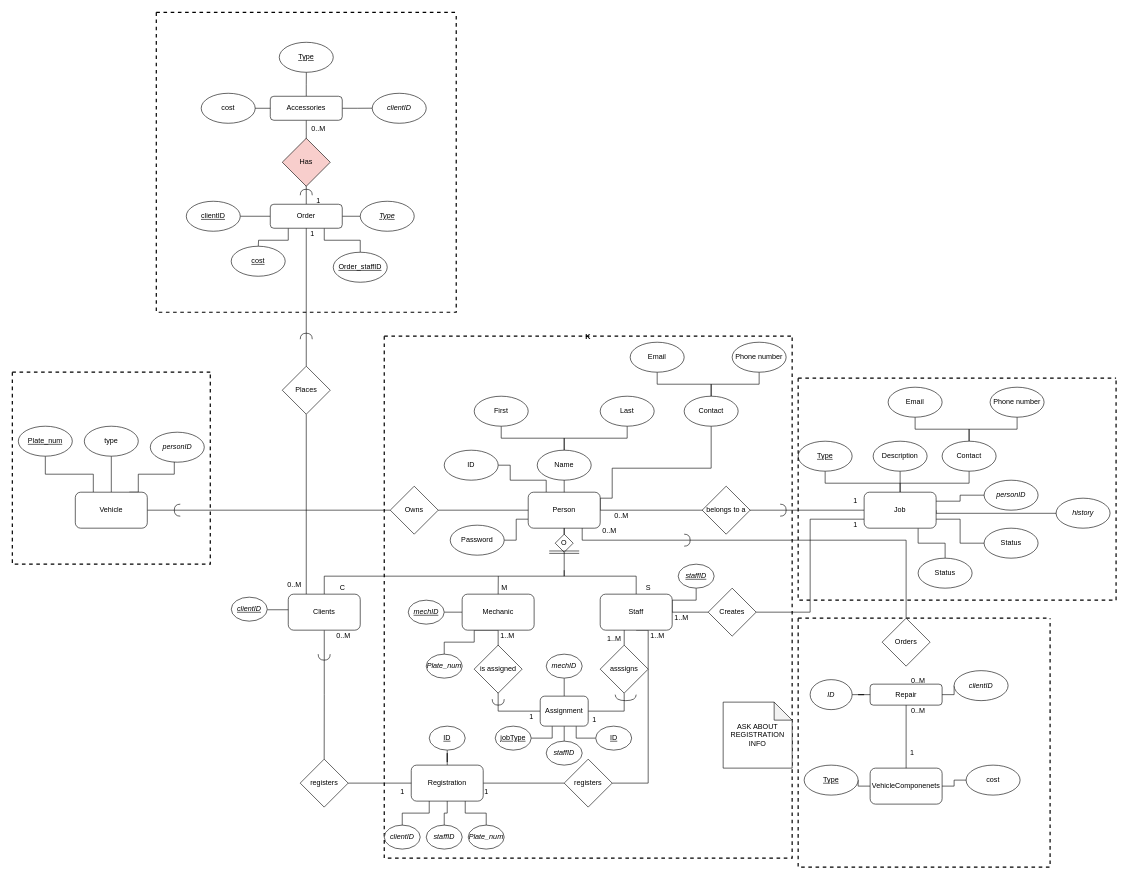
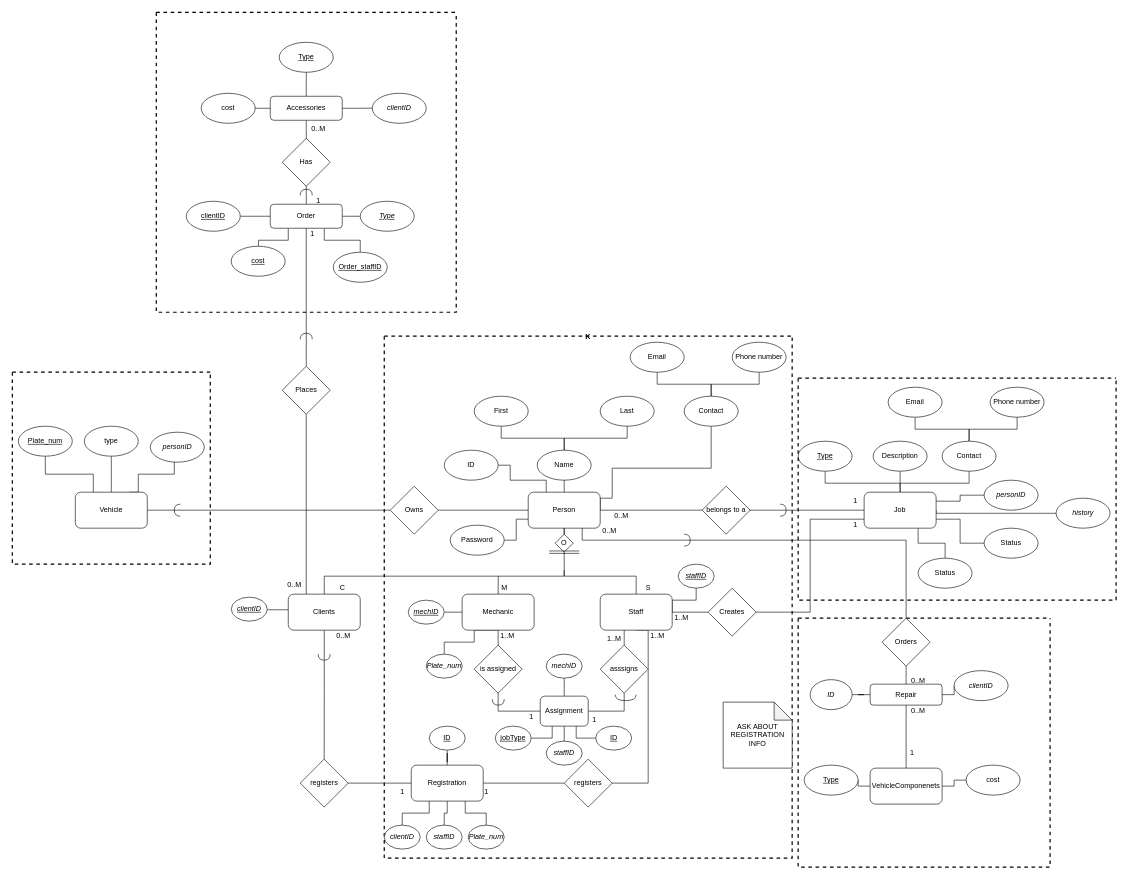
node "Has": fillcolor #f8cecc -> #ffffff
edge "Orders" -- "Repair": added
